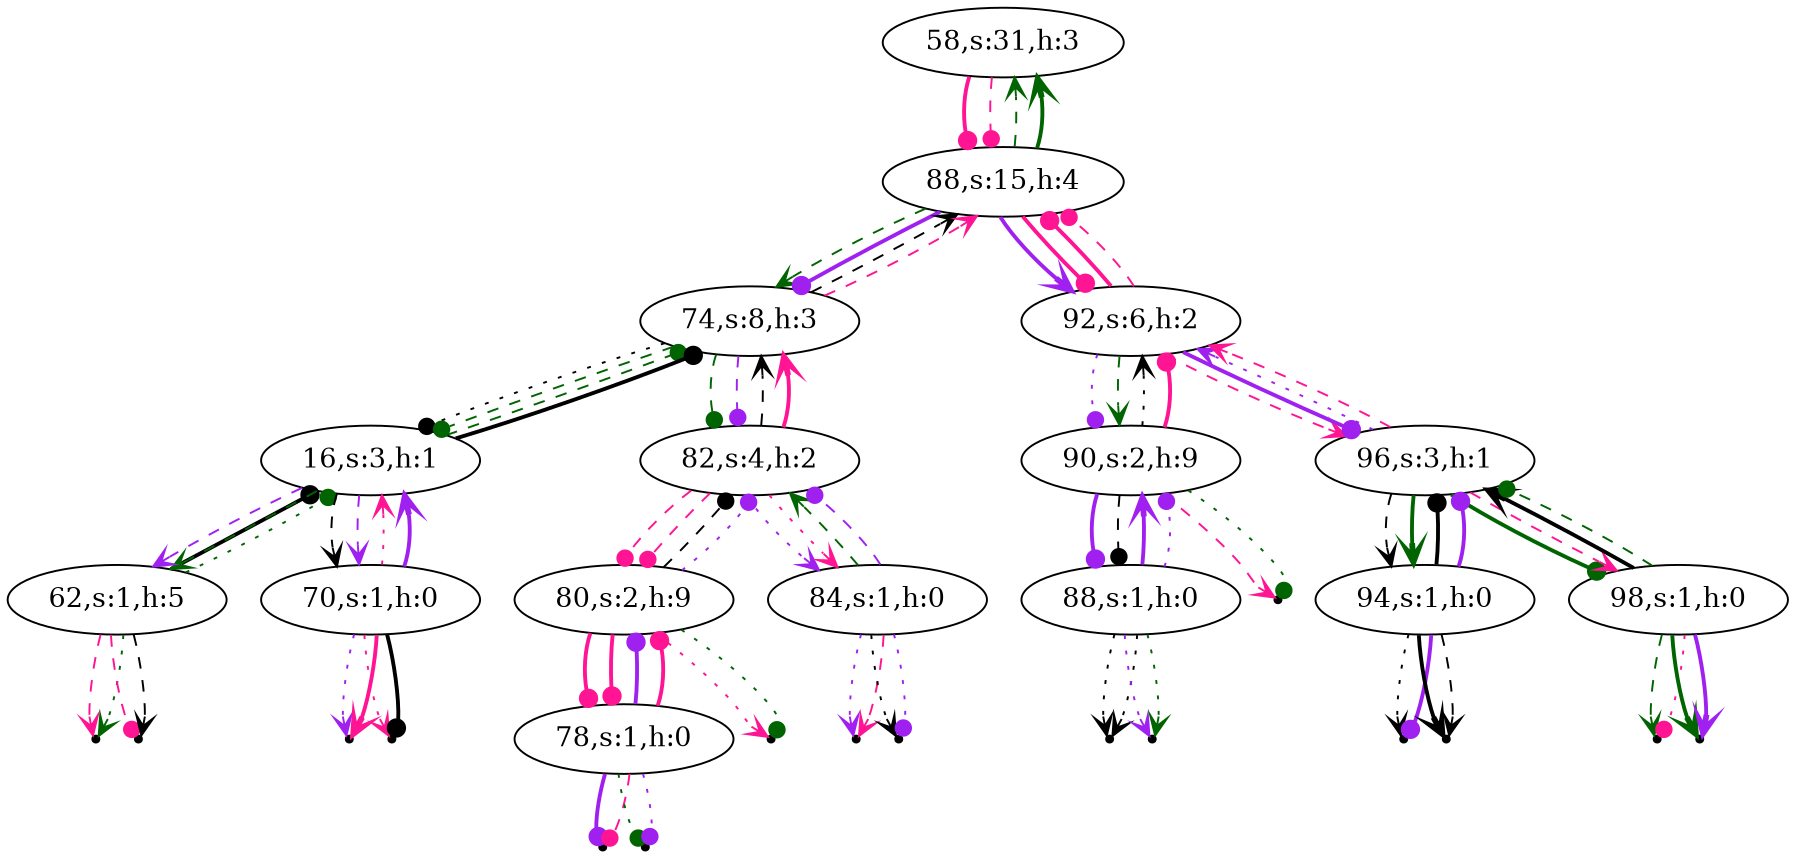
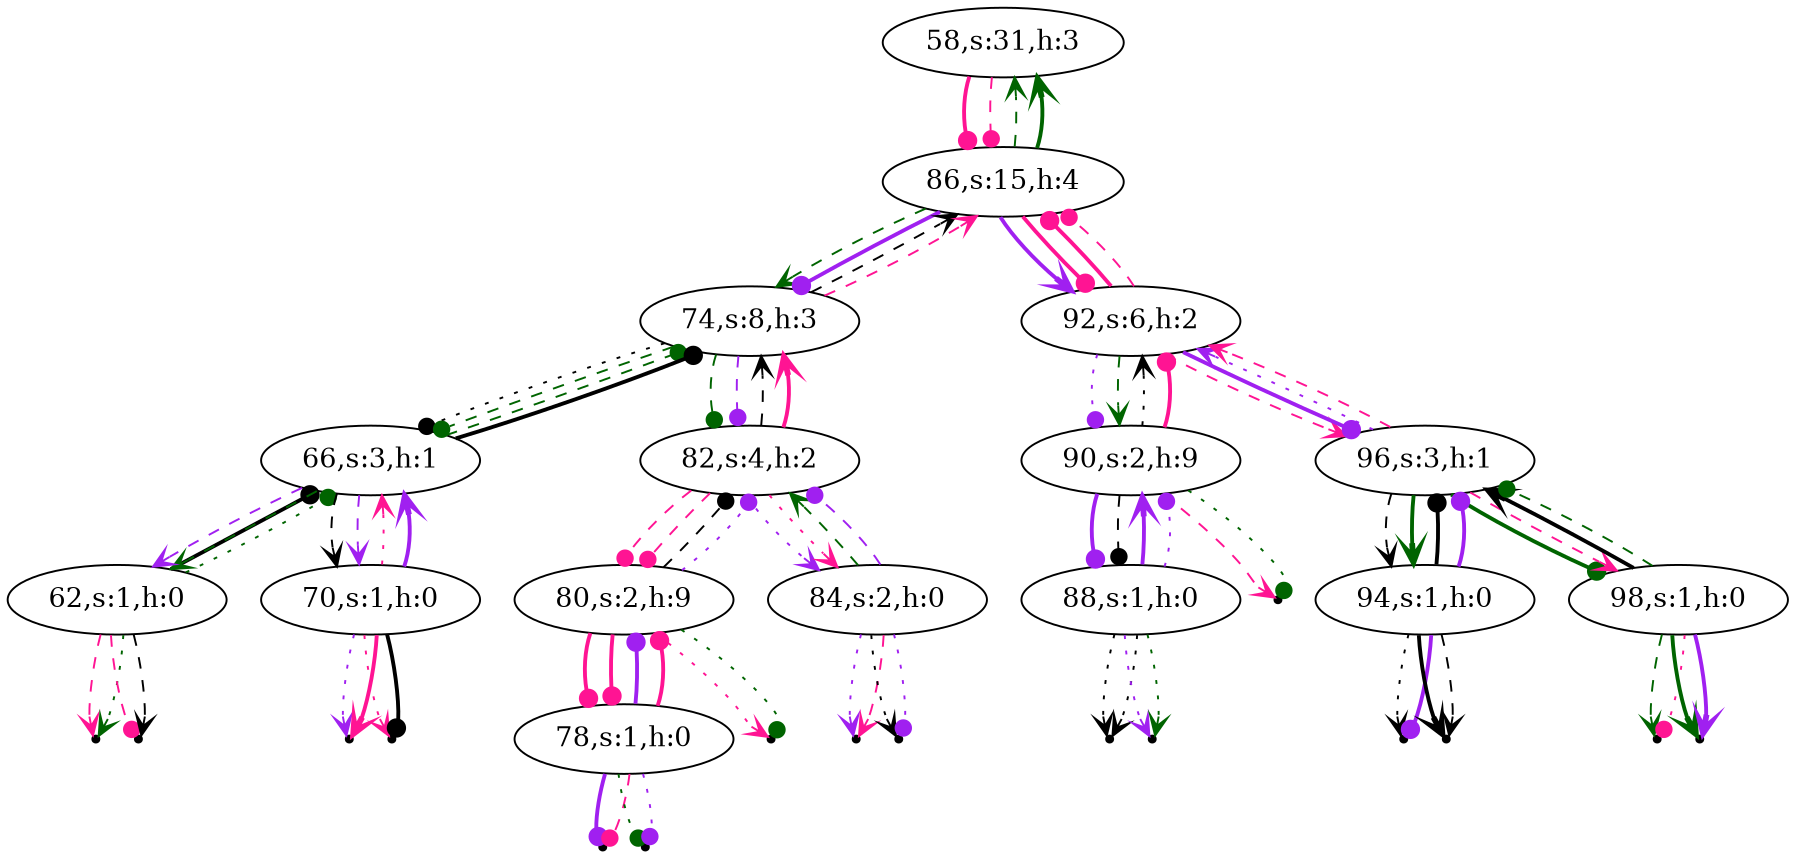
node "88,s:15,h:4": label "88,s:15,h:4" -> "86,s:15,h:4"
node "16,s:3,h:1": label "16,s:3,h:1" -> "66,s:3,h:1"
node "62,s:1,h:5": label "62,s:1,h:5" -> "62,s:1,h:0"
node "84,s:1,h:0": label "84,s:1,h:0" -> "84,s:2,h:0"
